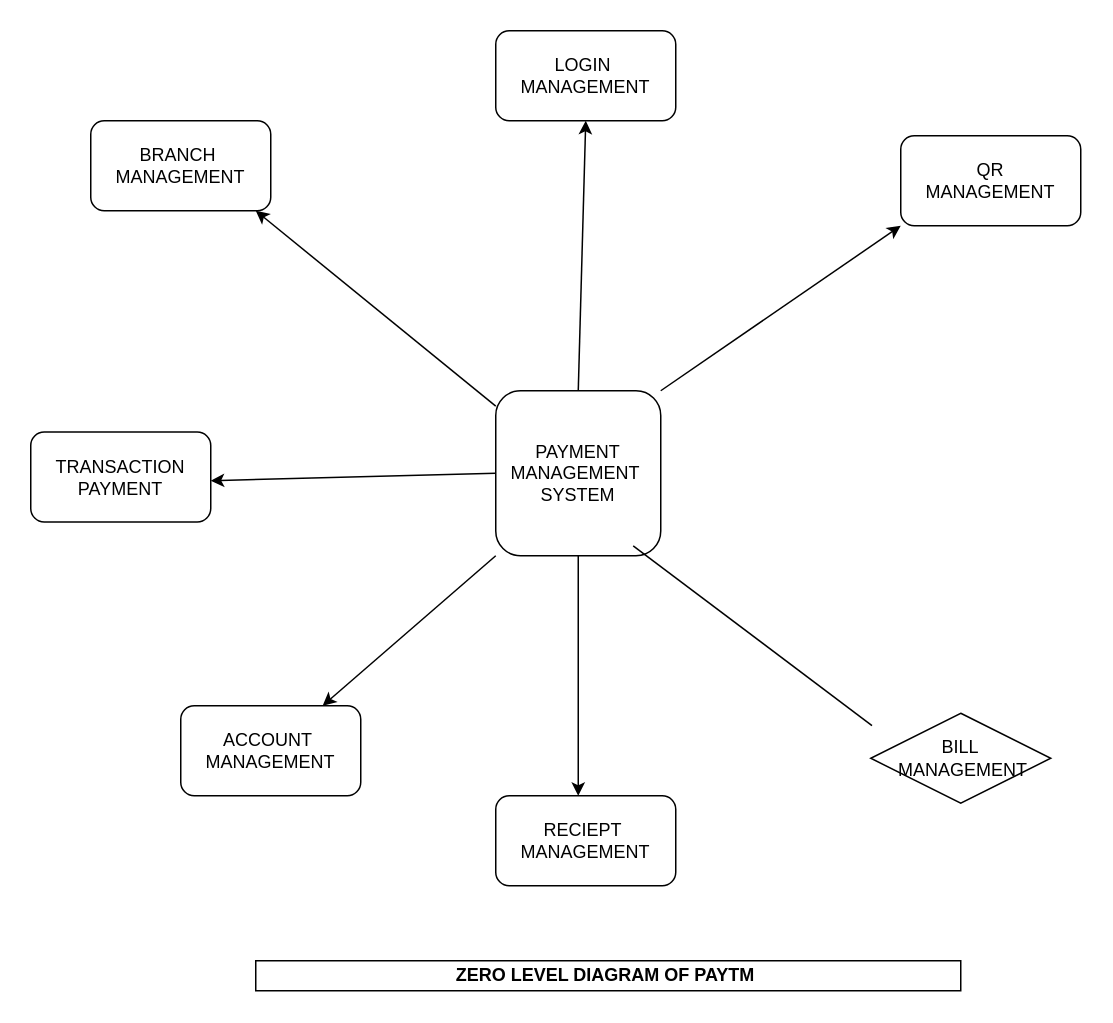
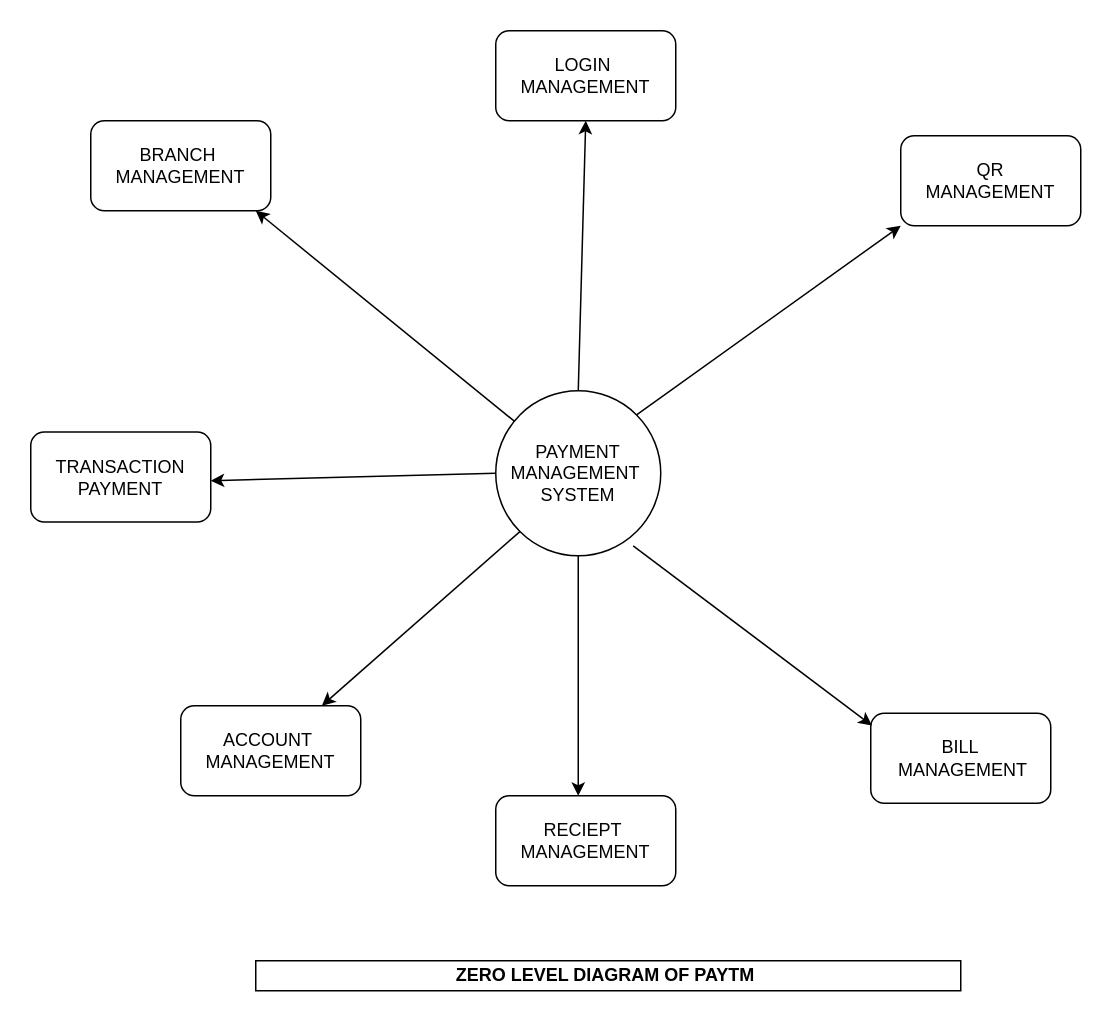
node "PAYMENT MANAGEMENT SYSTEM": shape rounded rectangle -> ellipse
edge "PAYMENT MANAGEMENT SYSTEM" -- "BILL MANAGEMENT": arrowhead none -> classic
node "BILL MANAGEMENT": shape diamond -> rounded rectangle
